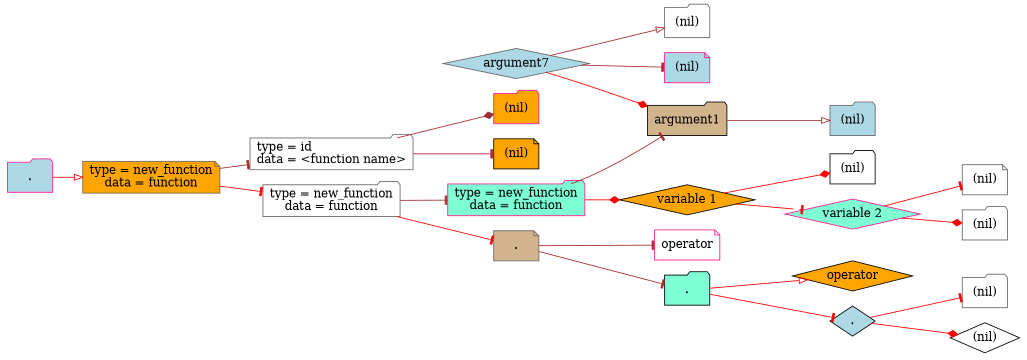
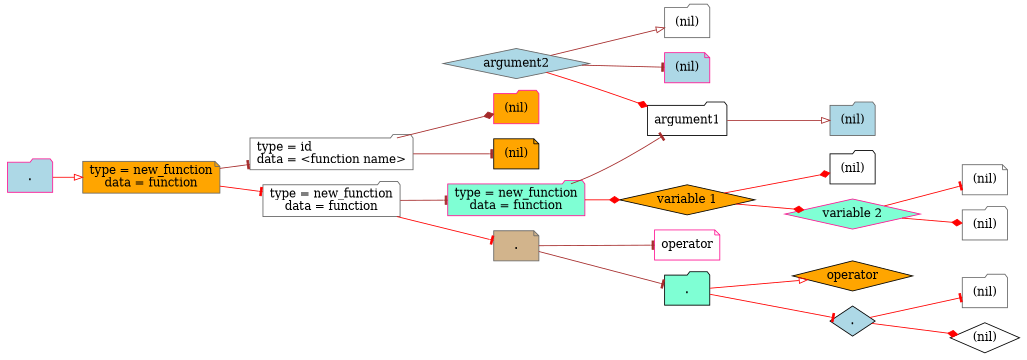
node "argument7": label "argument7" -> "argument2"
node "argument1": fillcolor tan -> white
edge "variable 1" -> "variable 2": arrowhead tee -> diamond
